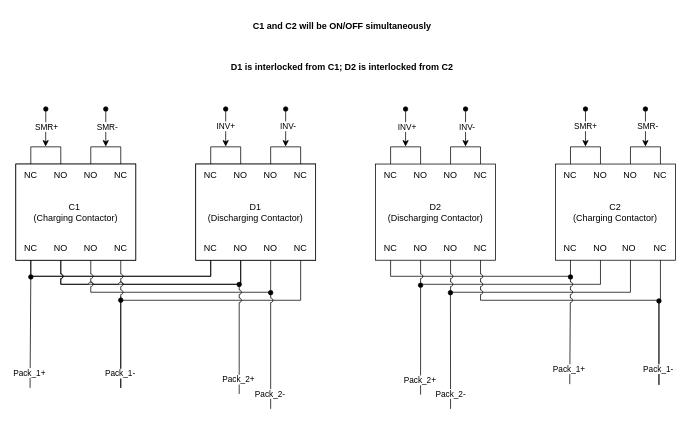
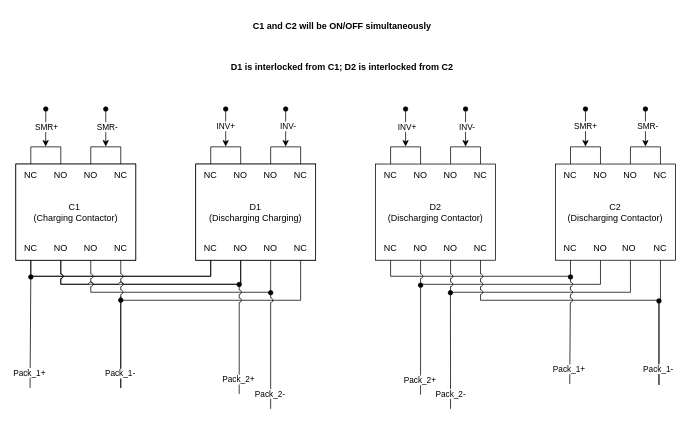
node "D1 (Discharging Contactor)": label "D1 (Discharging Contactor)" -> "D1 (Discharging Charging)"
node "C2 (Charging Contactor)": label "C2 (Charging Contactor)" -> "C2 (Discharging Contactor)"
